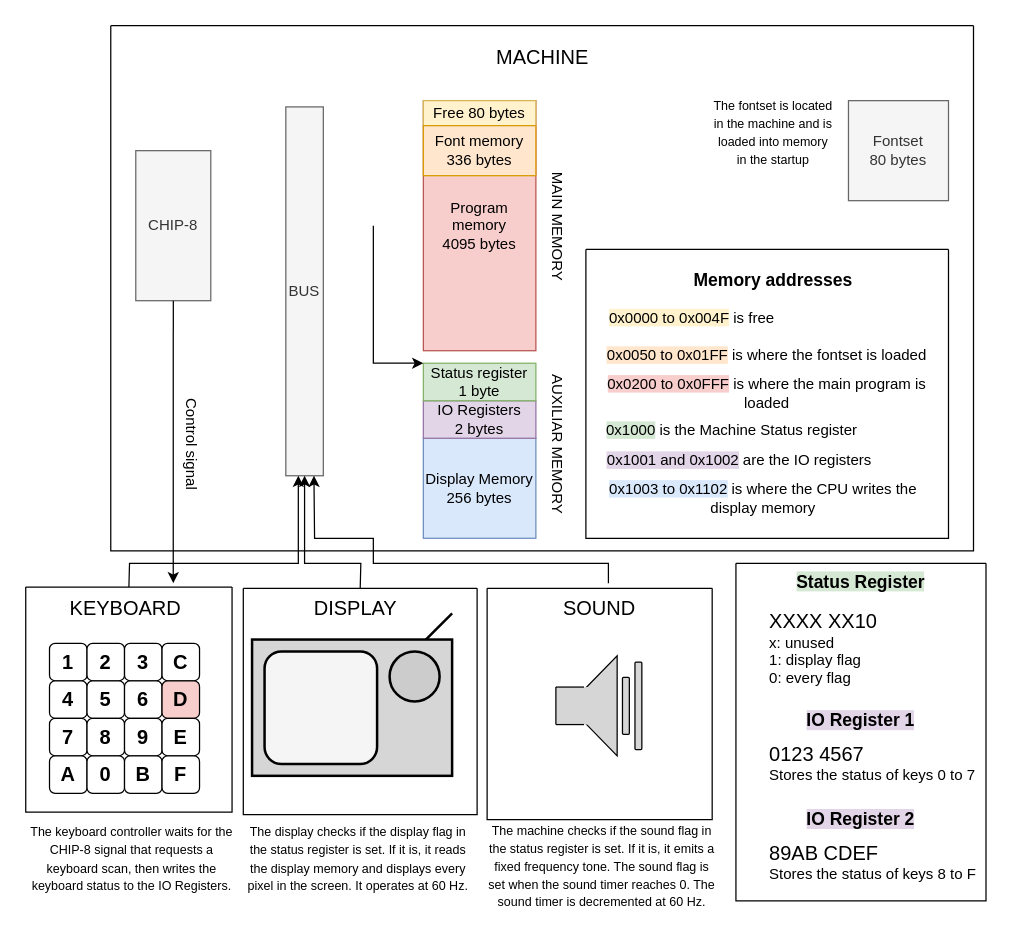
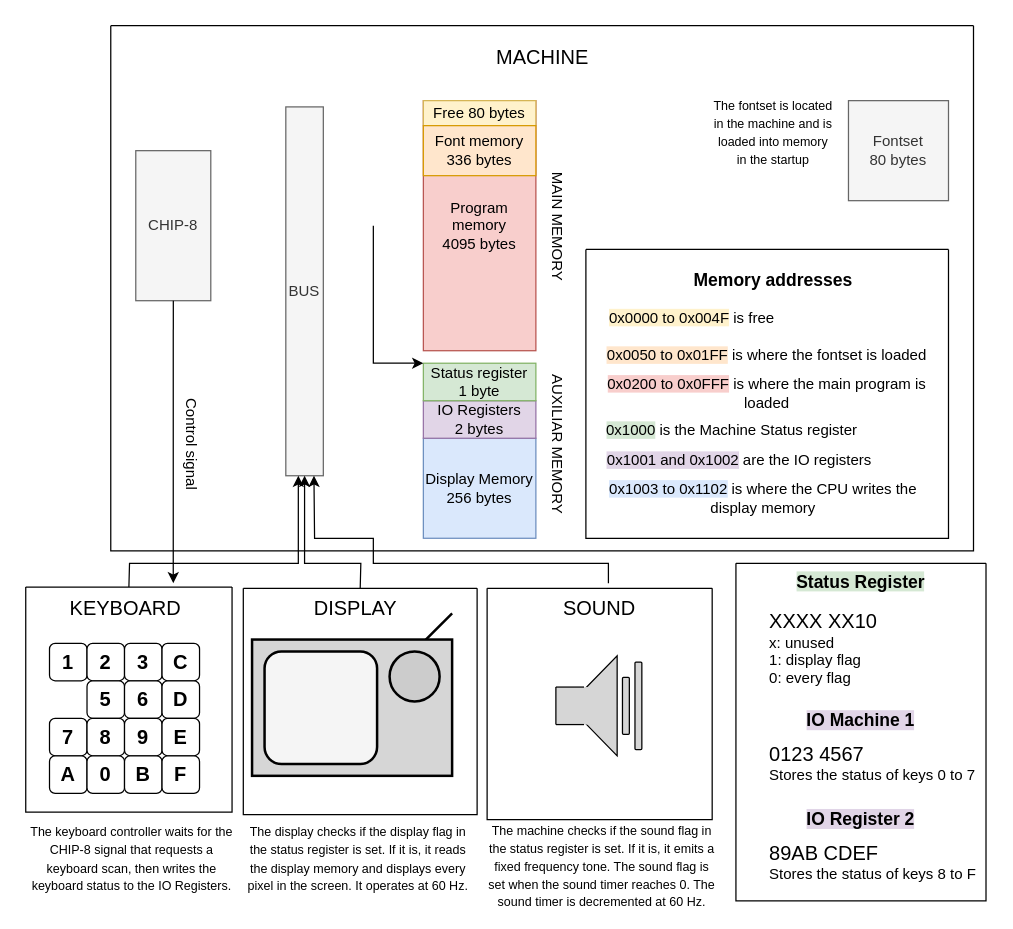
node "4": removed
node "D": fillcolor #f8cecc -> #ffffff
node "IO Register 1": label "IO Register 1" -> "IO Machine 1"
